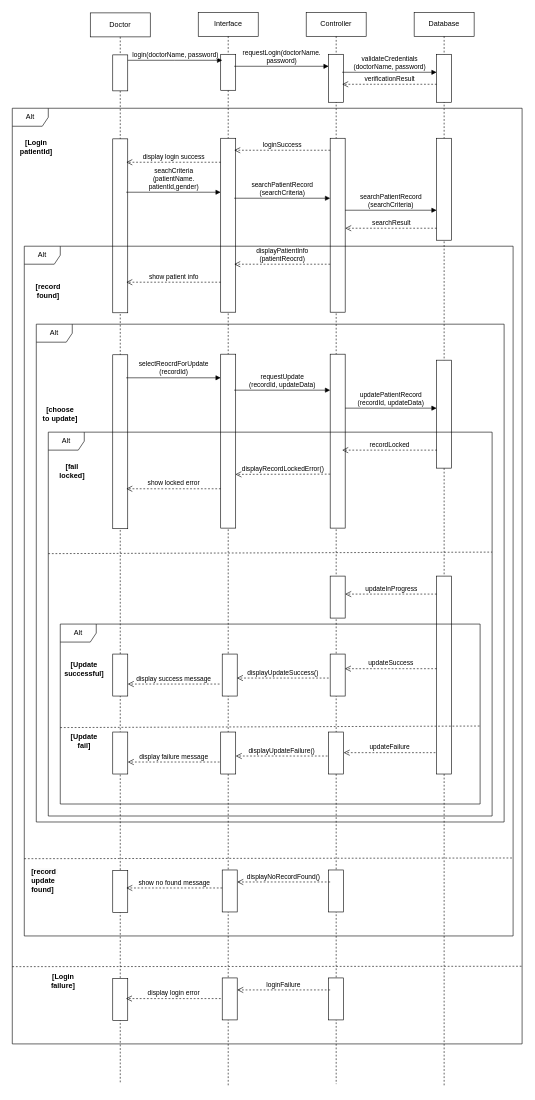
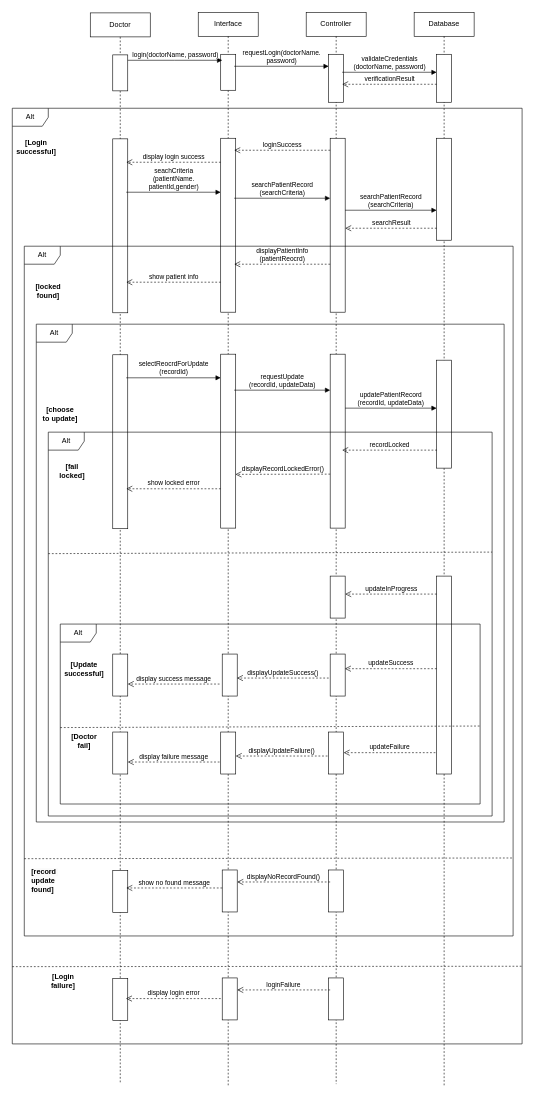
node "[Login patientId]": label "[Login patientId]" -> "[Login successful]"
node "[record found]": label "[record found]" -> "[locked found]"
node "[Update fail]": label "[Update fail]" -> "[Doctor fail]"
